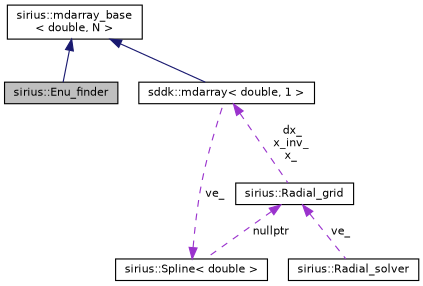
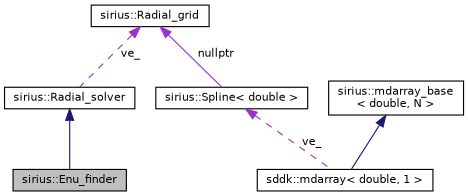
edge "sirius::Enu_finder" -> "sirius::mdarray_base < double, N >": now "sirius::Enu_finder" -> "sirius::Radial_solver"
edge "sirius::Radial_grid" -> "sddk::mdarray< double, 1 >": removed, label "dx_ x_inv_ x_"
edge "sirius::Spline< double >" -> "sirius::Radial_grid": style dashed -> solid
